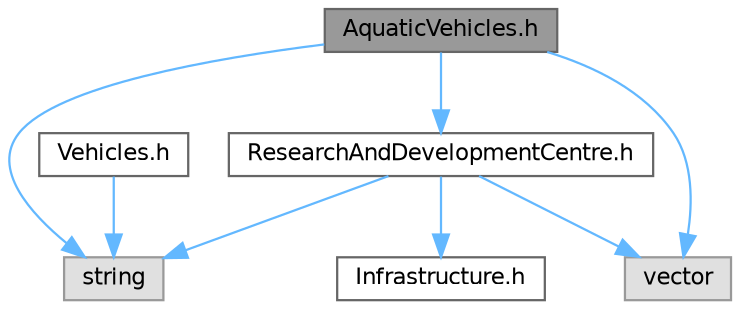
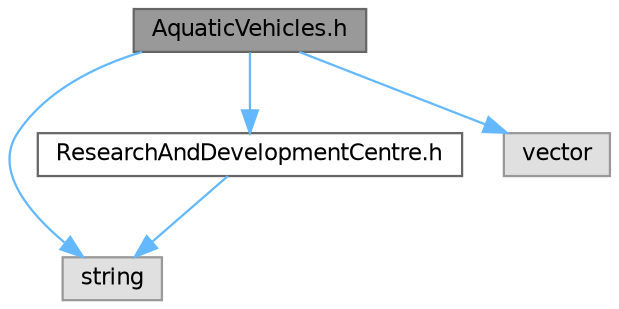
node "Vehicles.h": removed
edge "ResearchAndDevelopmentCentre.h" -> "vector": removed
node "Infrastructure.h": removed
